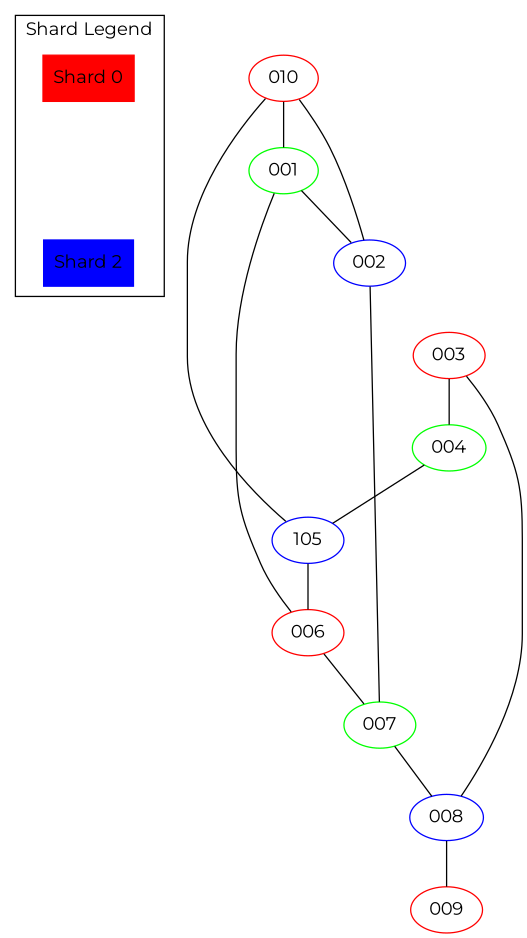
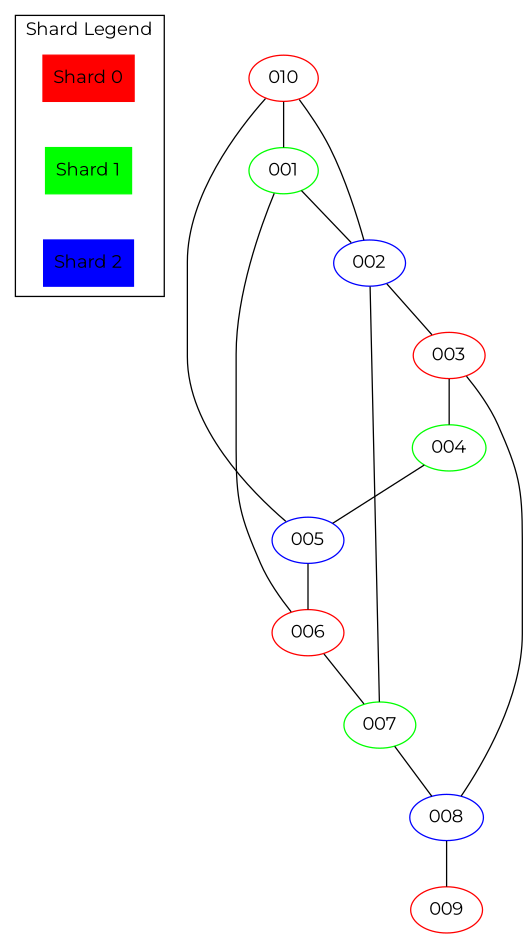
node "Shard 1": added
edge "002" -- "003": added
node "105": label "105" -> "005"
